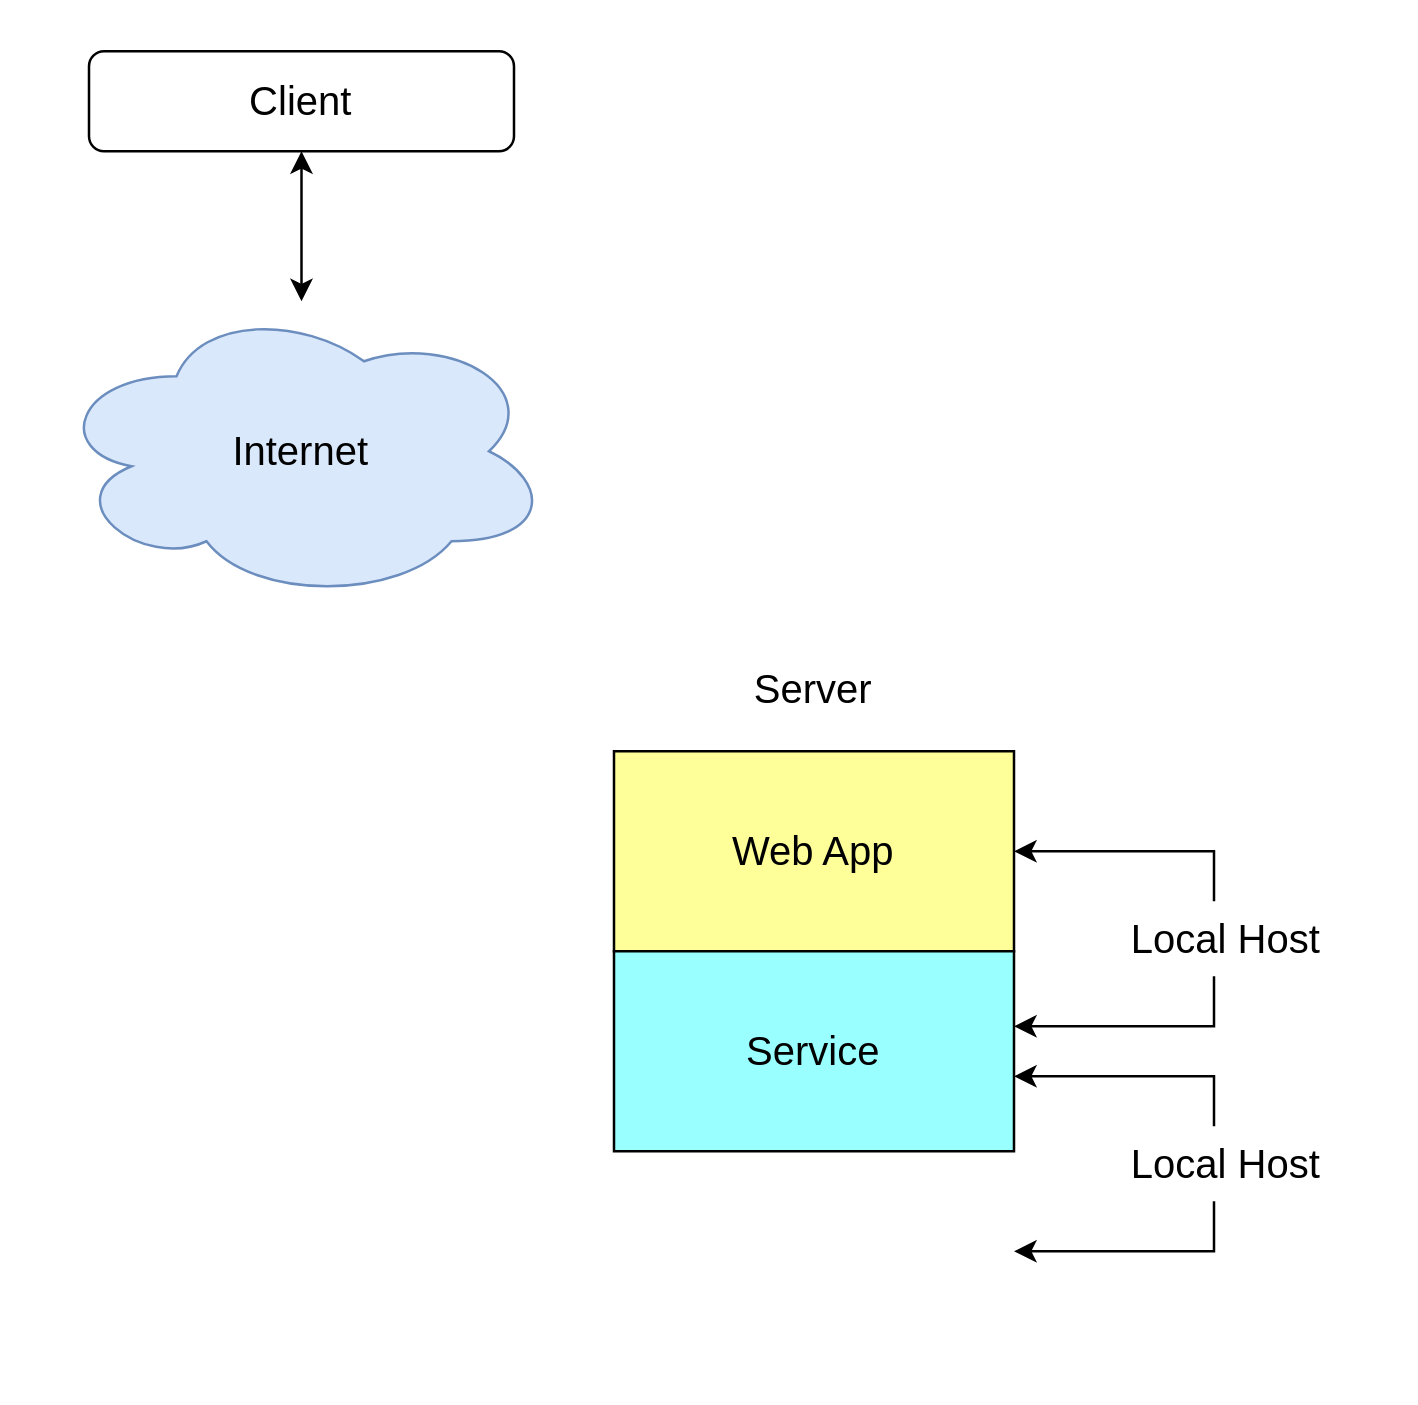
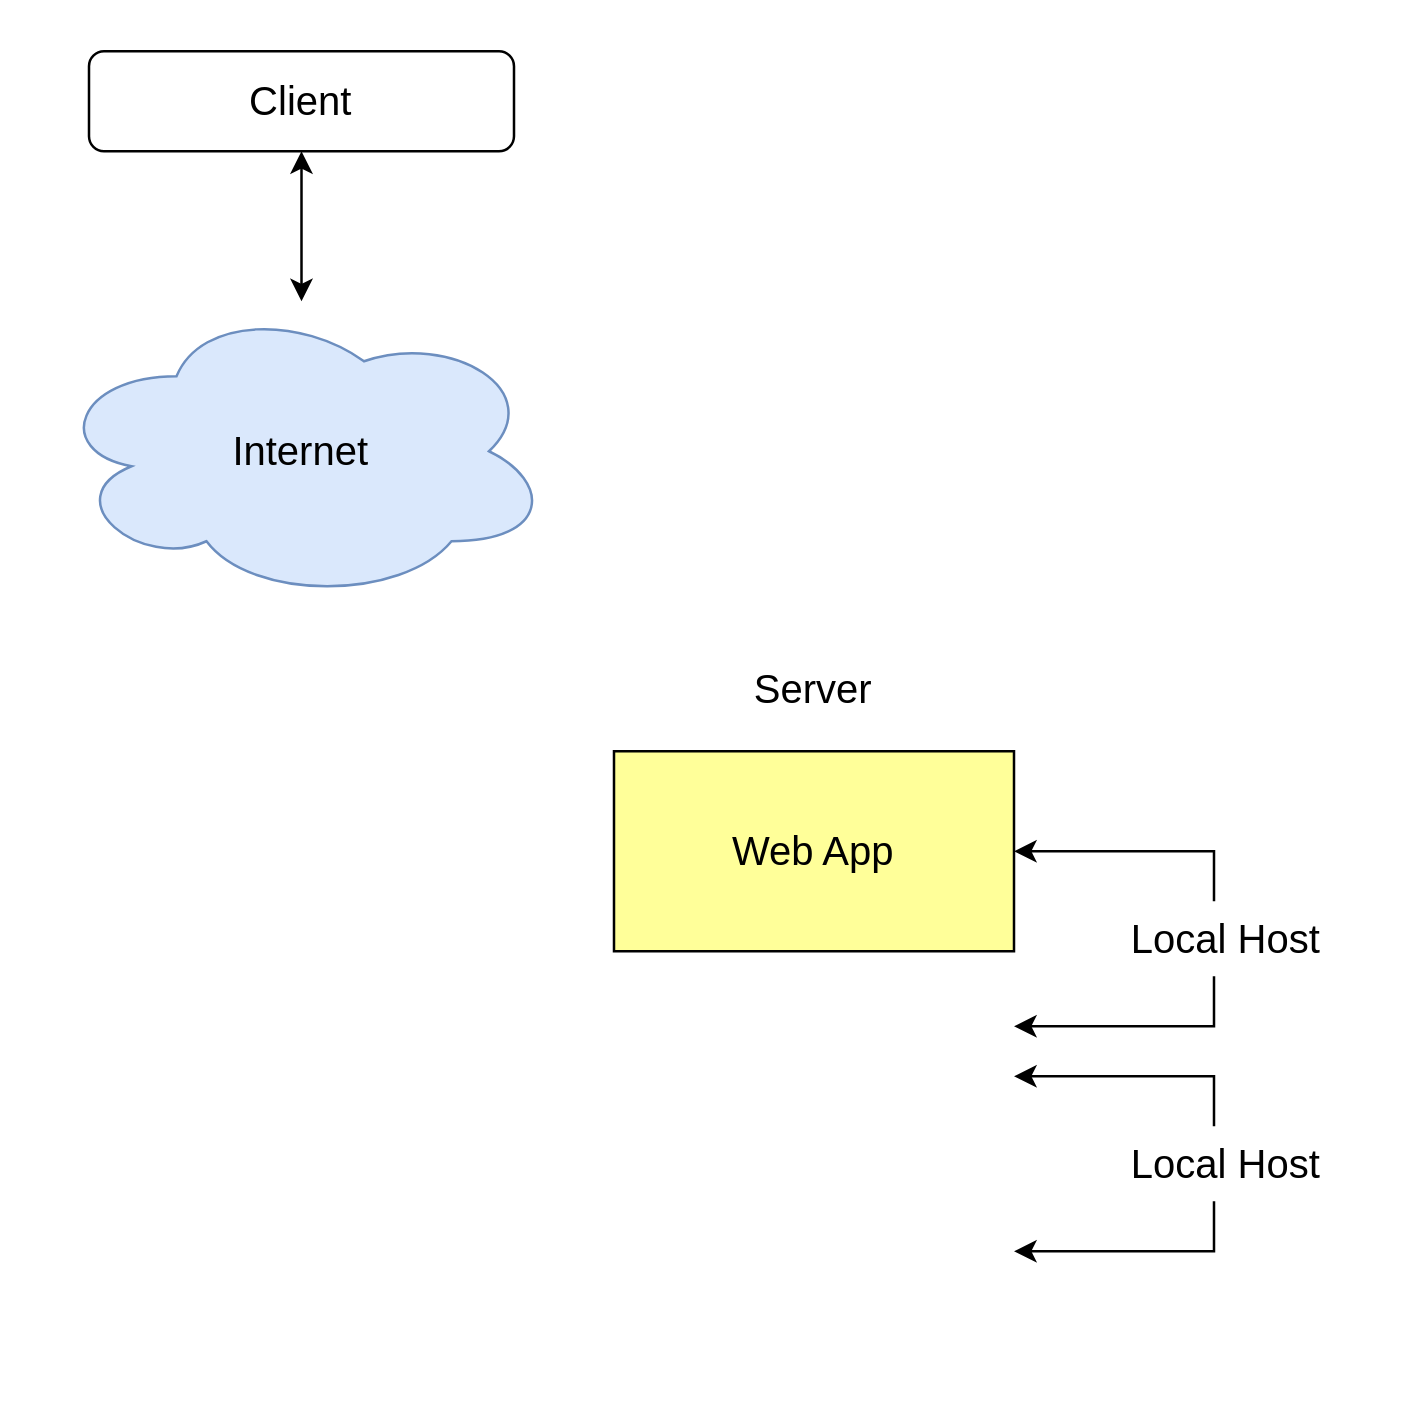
node "Service": removed
